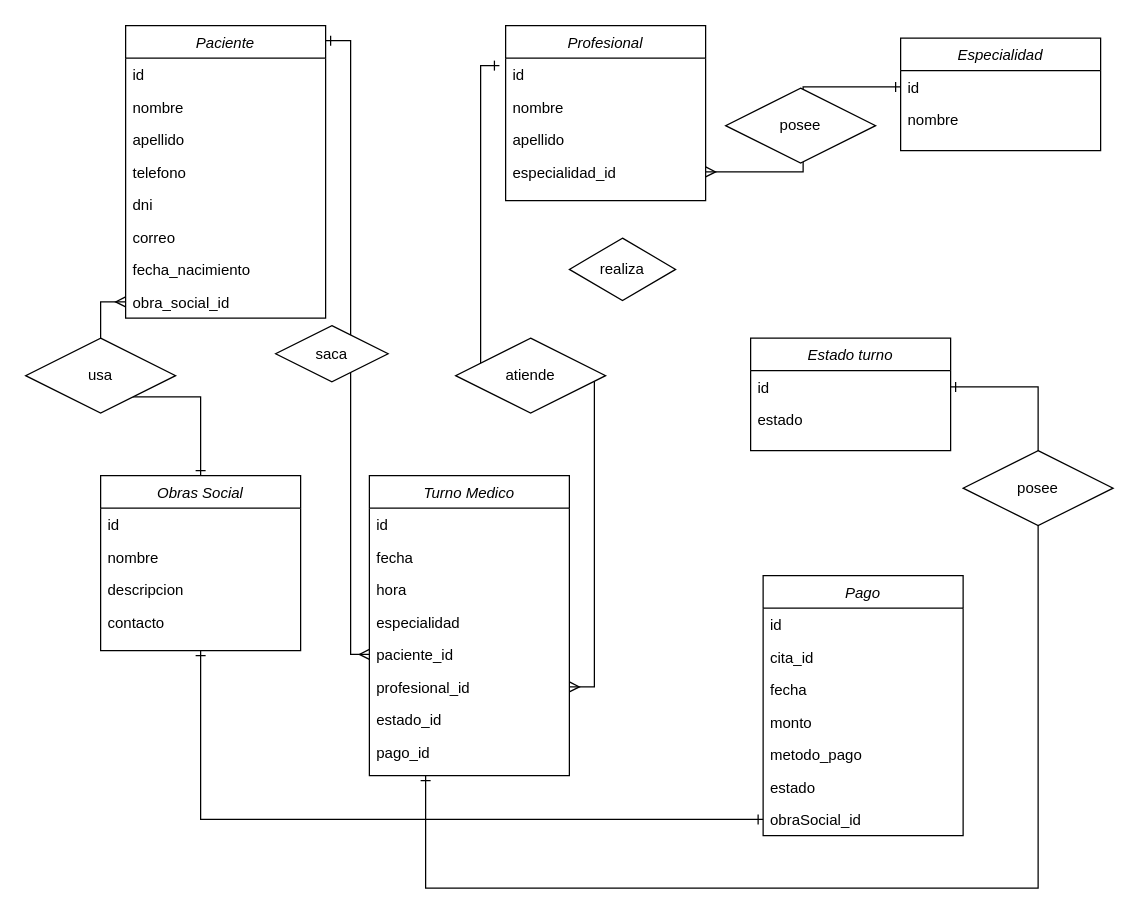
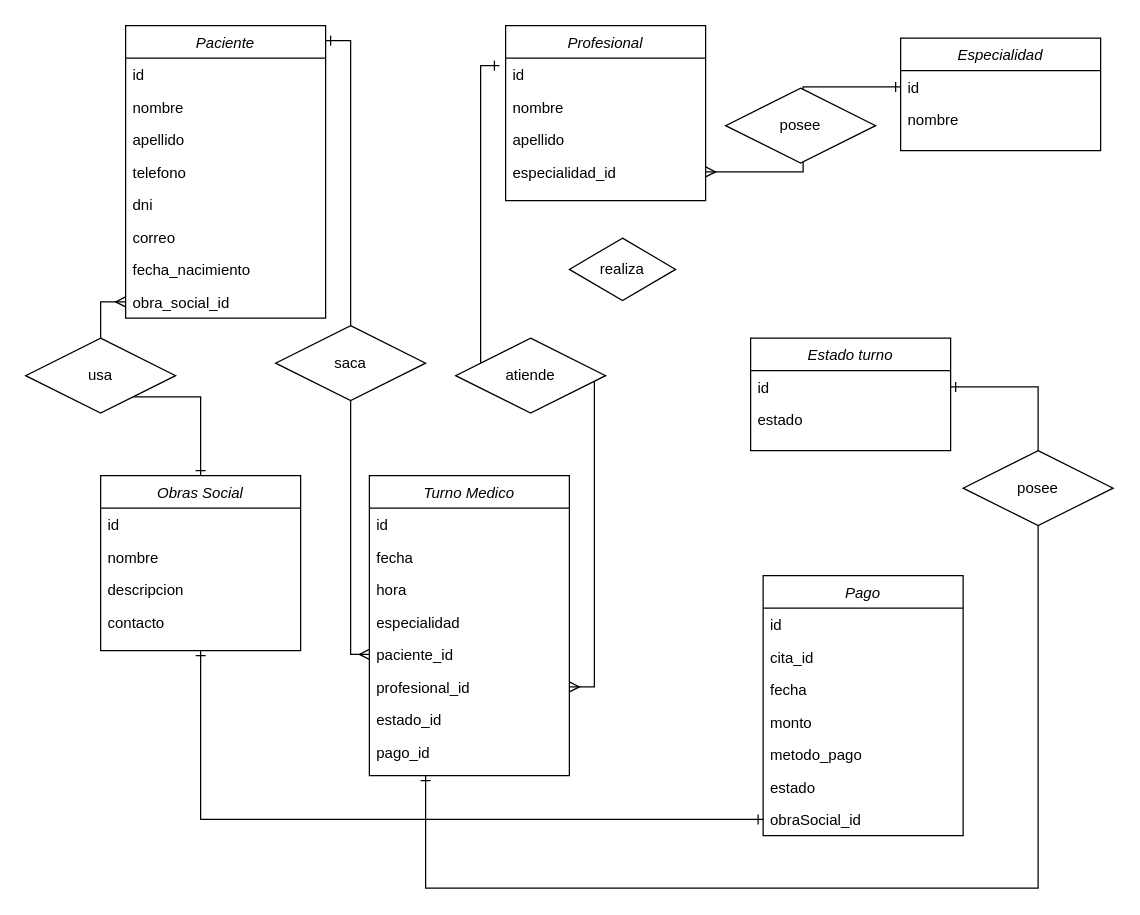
node "saca": size 113x56 -> 150x75
